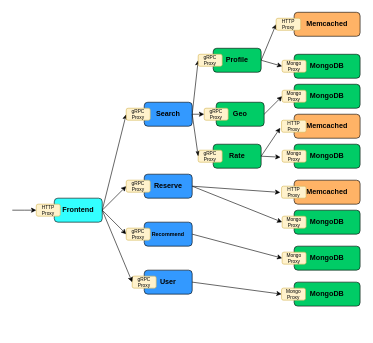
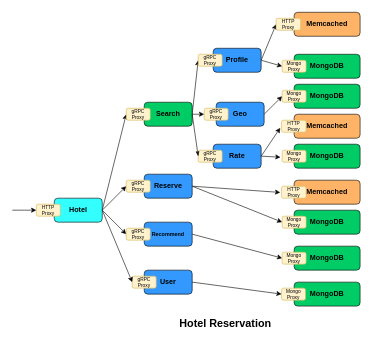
node "Profile": fillcolor #00cc66 -> #3399ff
node "Search": fillcolor #3399ff -> #00cc66
node "Geo": fillcolor #00cc66 -> #3399ff
node "Rate": fillcolor #00cc66 -> #3399ff
node "Frontend": label "Frontend" -> "Hotel"
node "Hotel Reservation": added
